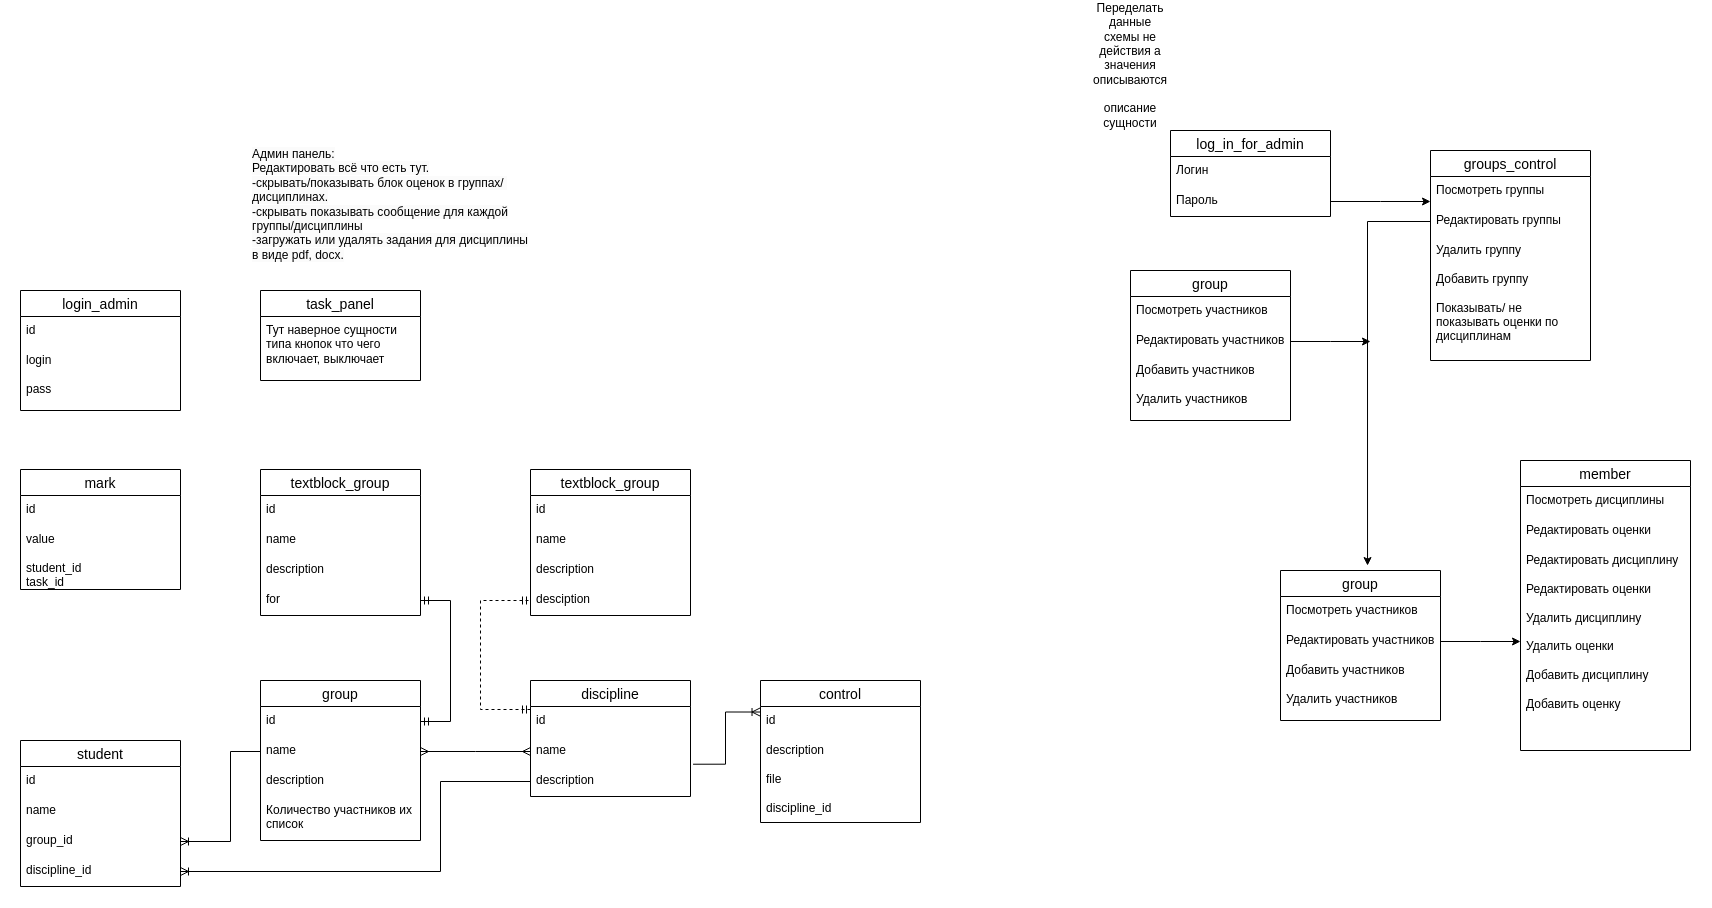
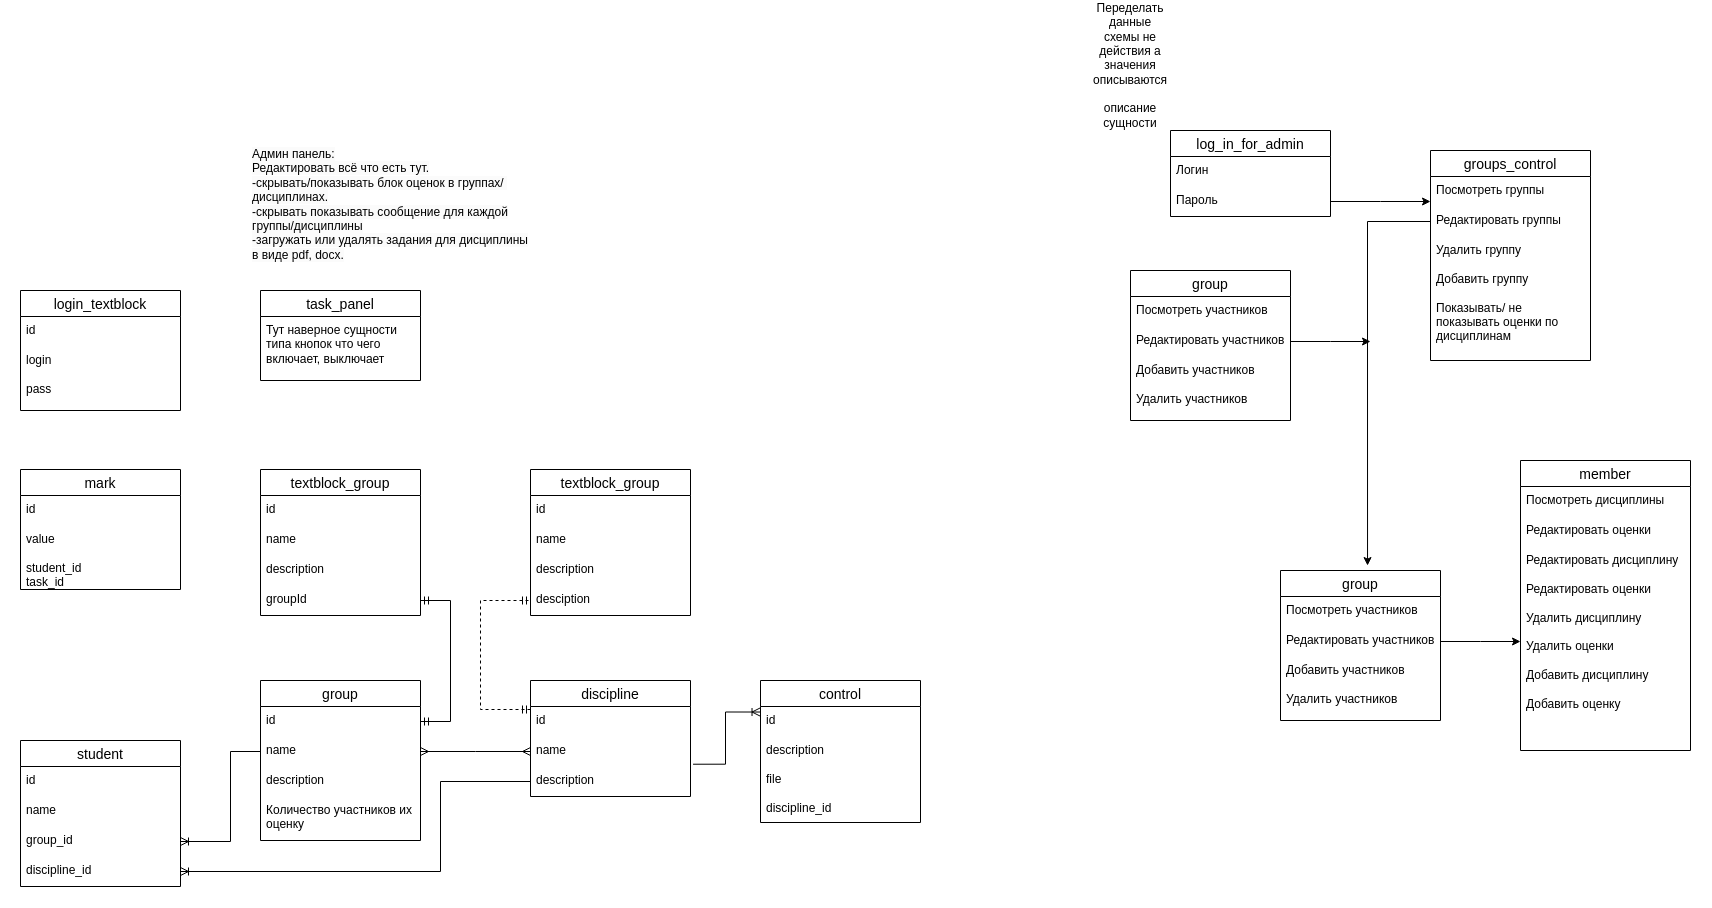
node "login_admin": label "login_admin" -> "login_textblock"
node "for": label "for" -> "groupId"
node "Количество участников их список": label "Количество участников их список" -> "Количество участников их оценку"
